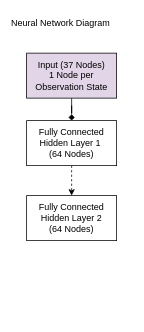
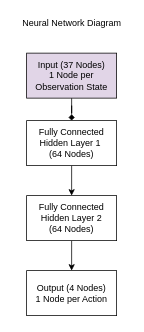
node "Neural Network Diagram": moved (60, 23) -> (72, 23)
edge "Fully Connected Hidden Layer 1 (64 Nodes)" -> "Fully Connected Hidden Layer 2 (64 Nodes)": style dashed -> solid
edge "Fully Connected Hidden Layer 2 (64 Nodes)" -> "Output (4 Nodes) 1 Node per Action": added
node "Output (4 Nodes) 1 Node per Action": added
